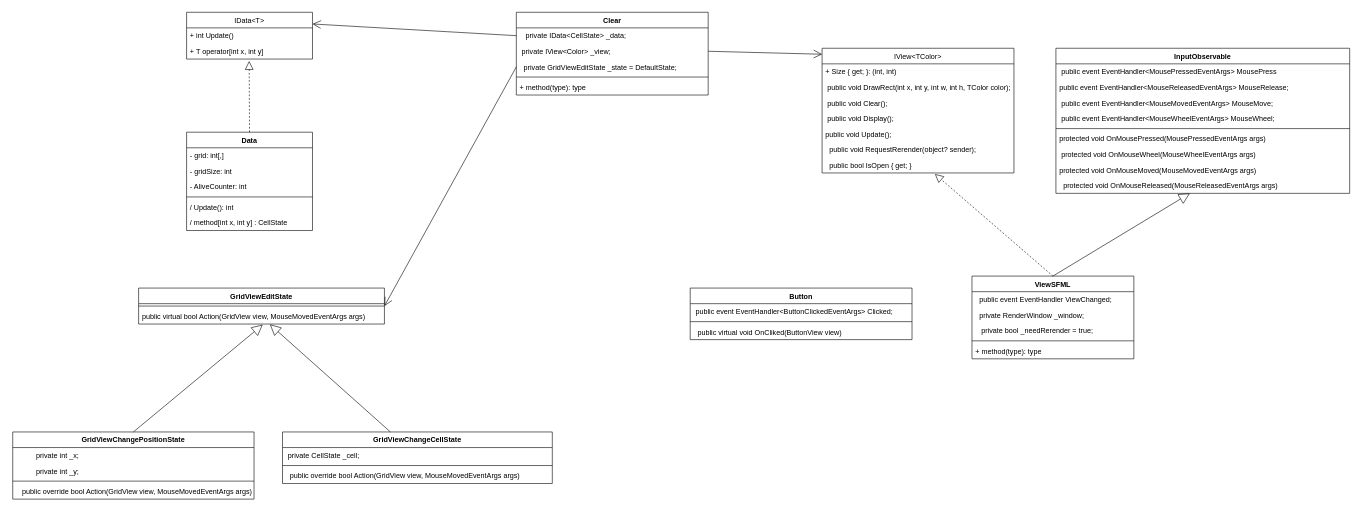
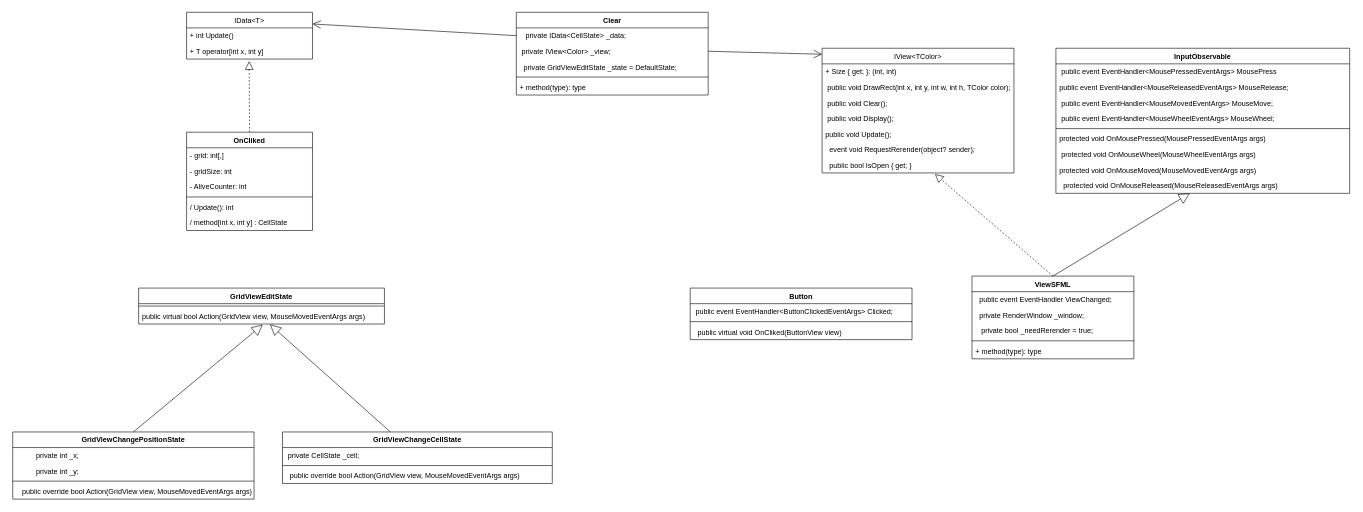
node "Data": label "Data" -> "OnCliked"
node "public void RequestRerender(object? sender);": label "public void RequestRerender(object? sender);" -> "event void RequestRerender(object? sender);"
edge "private GridViewEditState _state = DefaultState;" -> "GridViewEditState": removed
